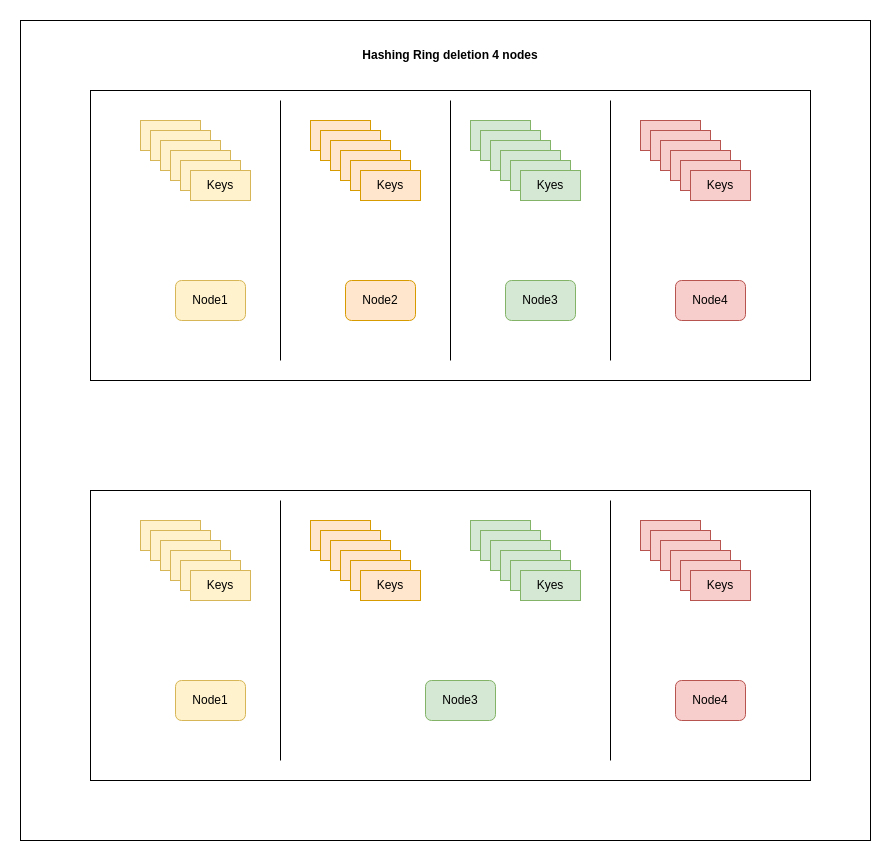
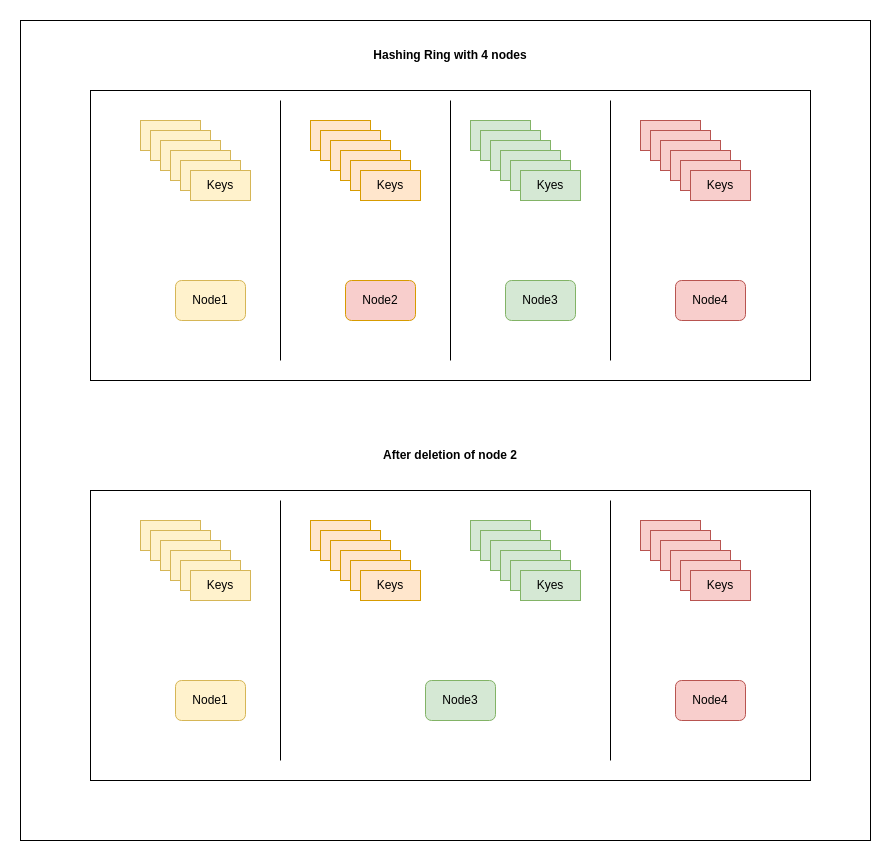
node "Hashing Ring deletion 4 nodes": label "Hashing Ring deletion 4 nodes" -> "Hashing Ring with 4 nodes"
node "Node2": fillcolor #ffe6cc -> #f8cecc
node "After deletion of node 2": added
